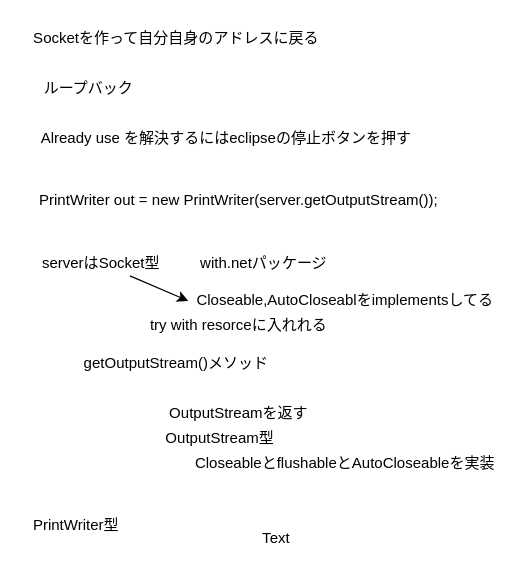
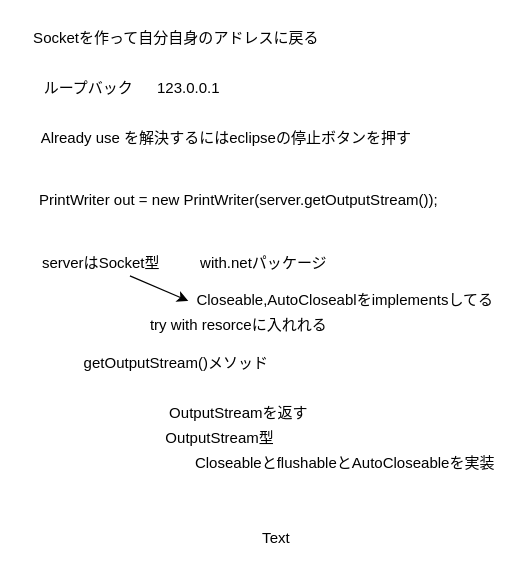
node "123.0.0.1": added
node "PrintWriter型": removed
